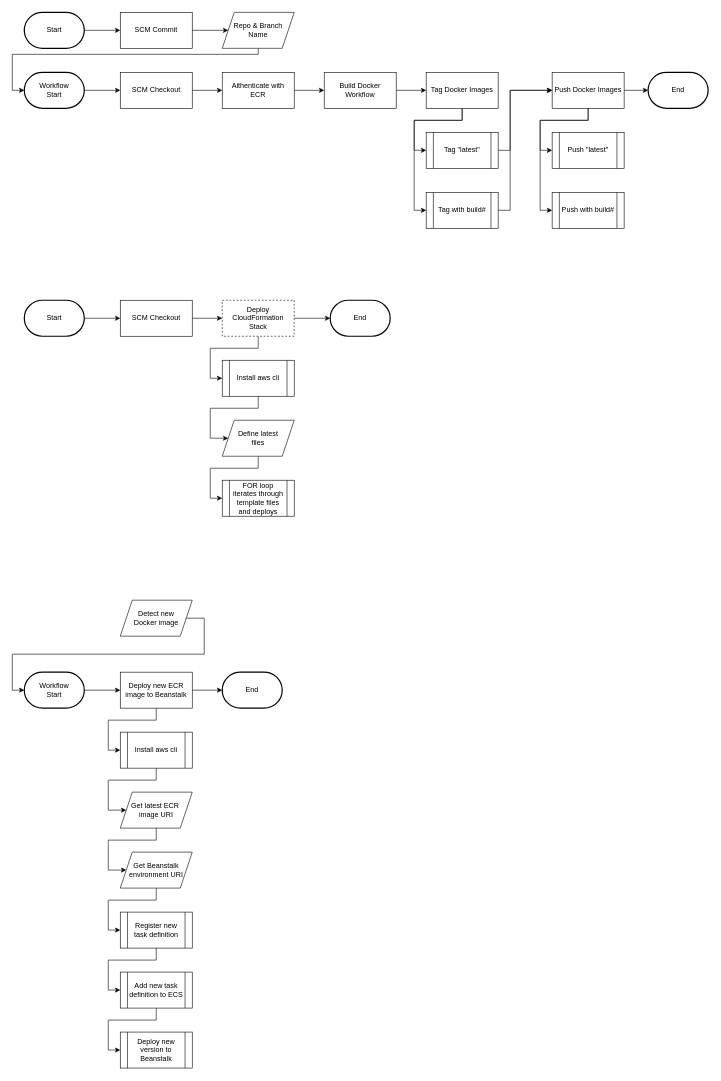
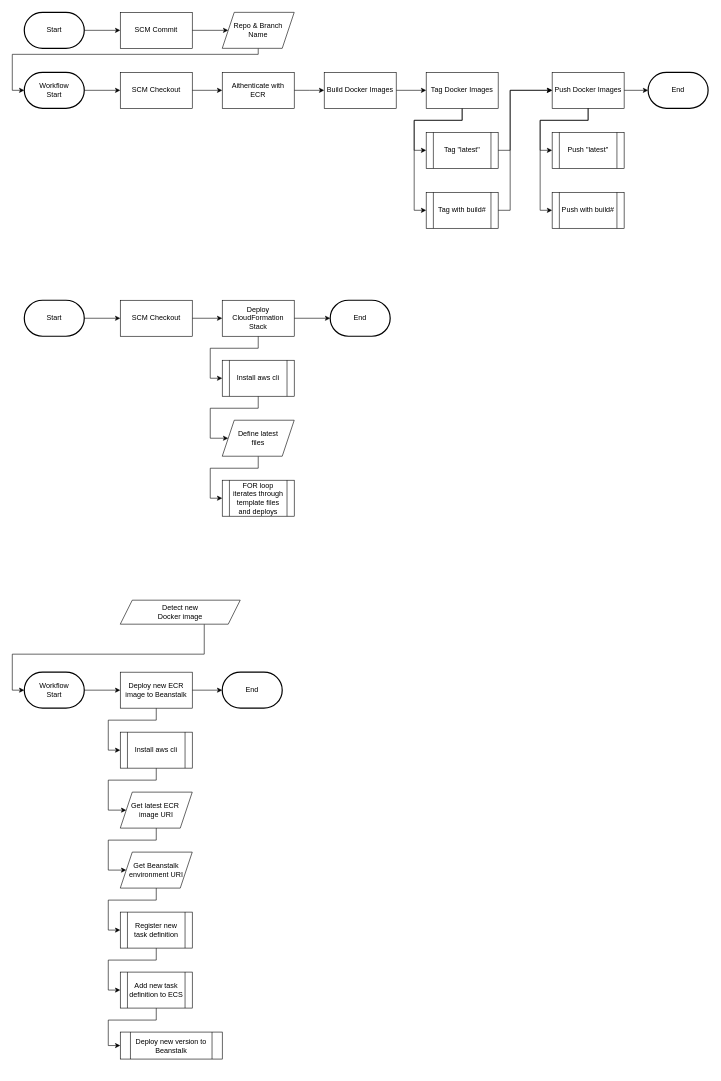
node "Build Docker Workflow": label "Build Docker Workflow" -> "Build Docker Images"
node "Deploy CloudFormation Stack": style dashed -> solid
node "Detect new Docker image": size 72x36 -> 120x24
node "Deploy new version to Beanstalk": size 72x36 -> 102x27
